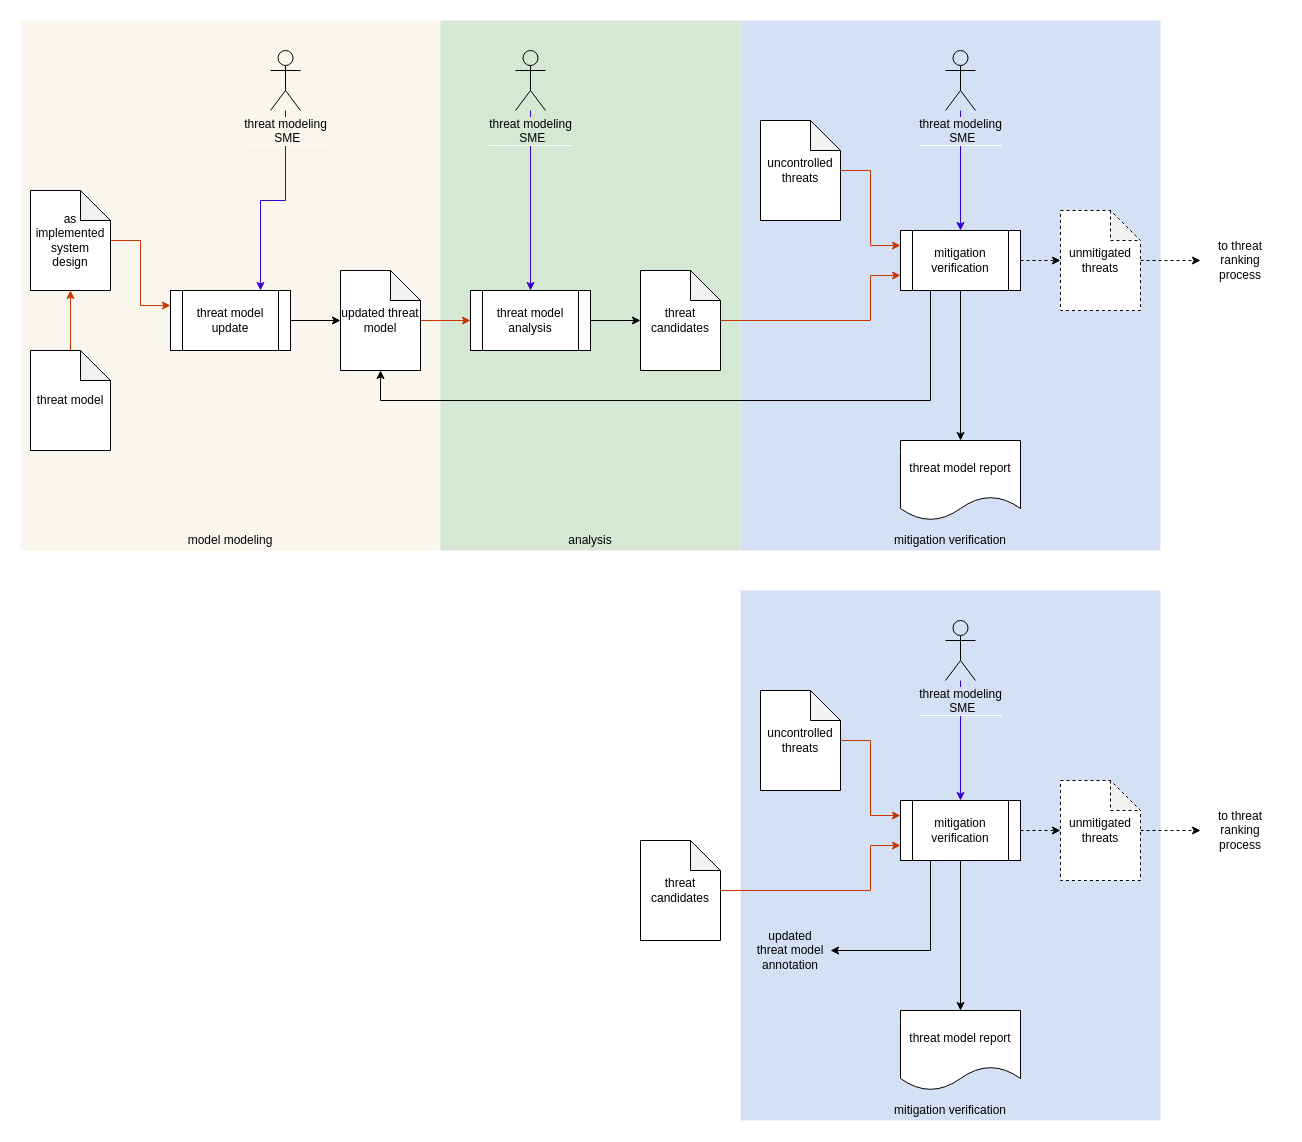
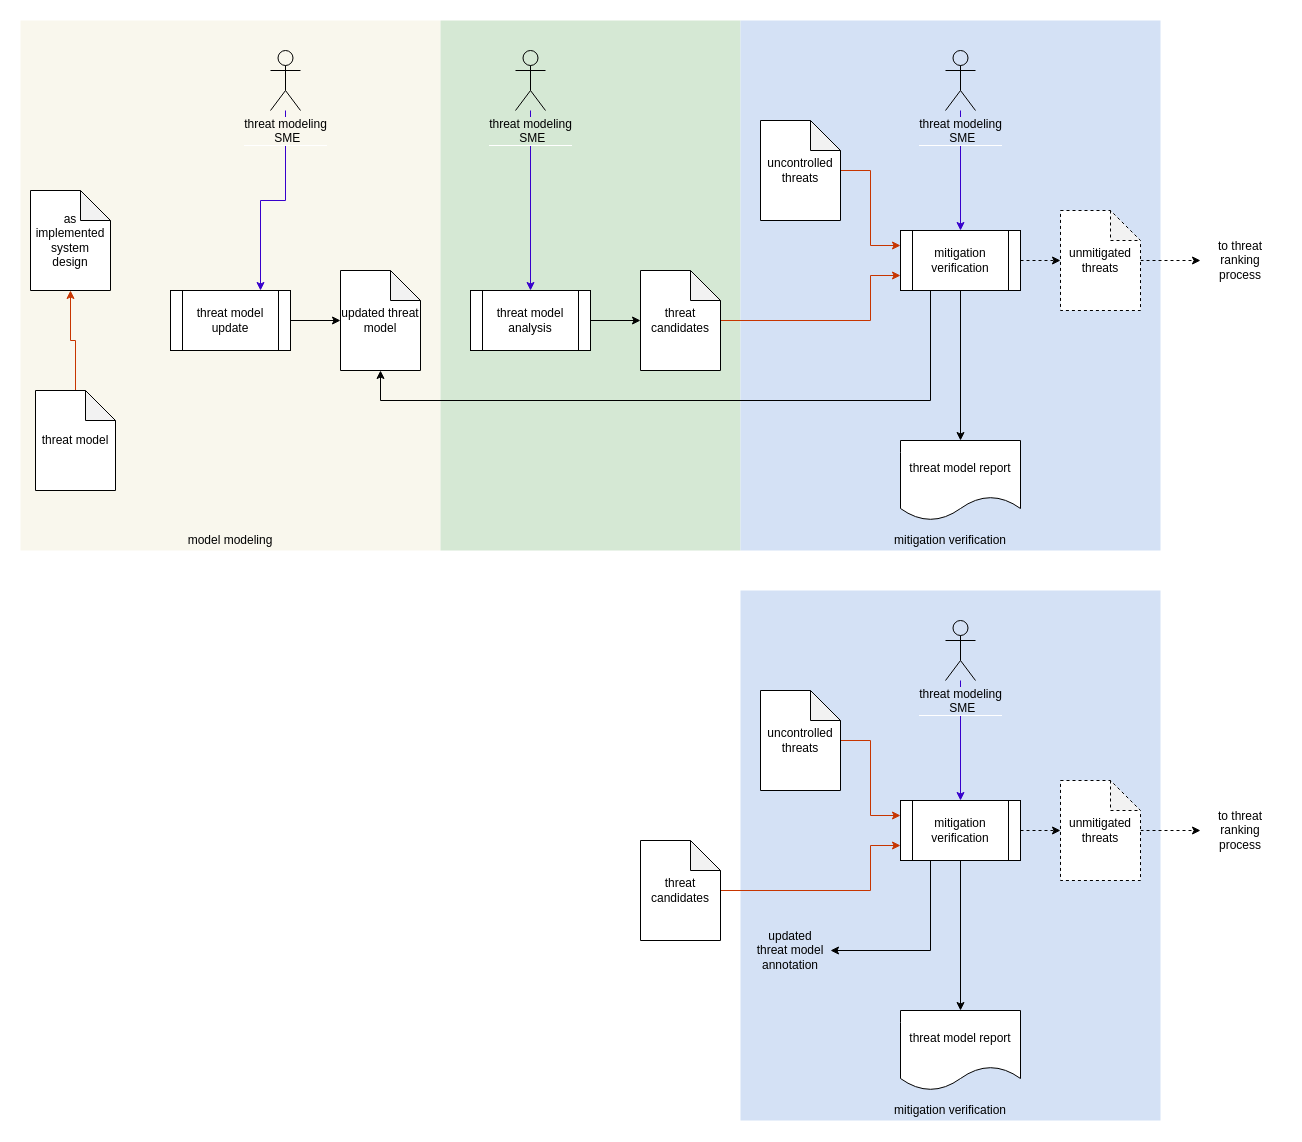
edge "as implemented system design" -> "threat model update": removed
edge "updated threat model" -> "threat model analysis": removed
node "threat model": moved (71, 401) -> (76, 441)
node "analysis": removed
